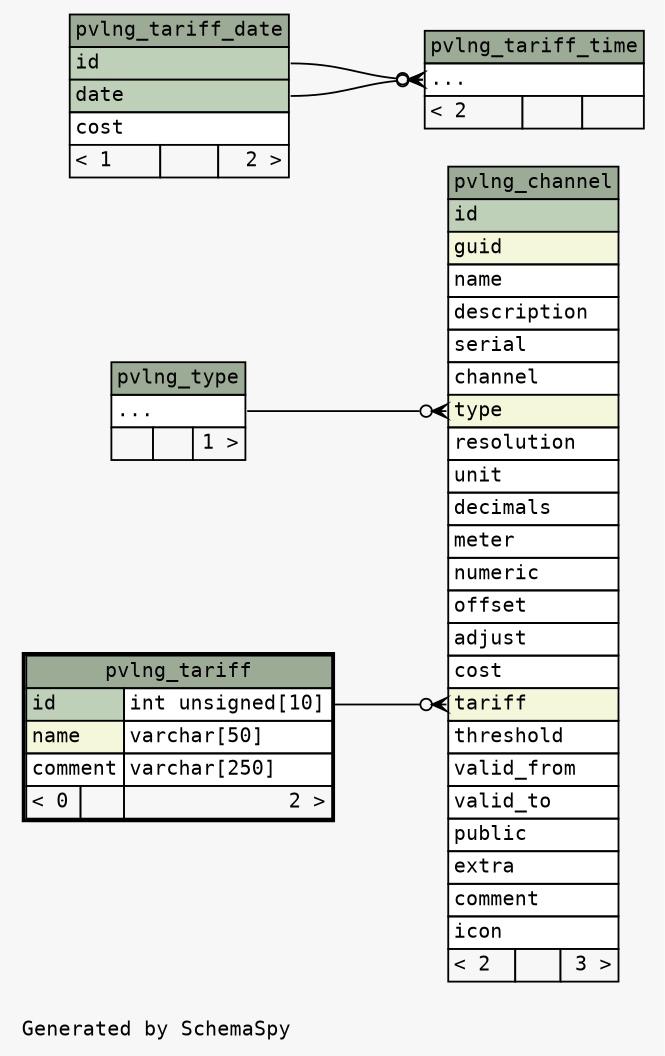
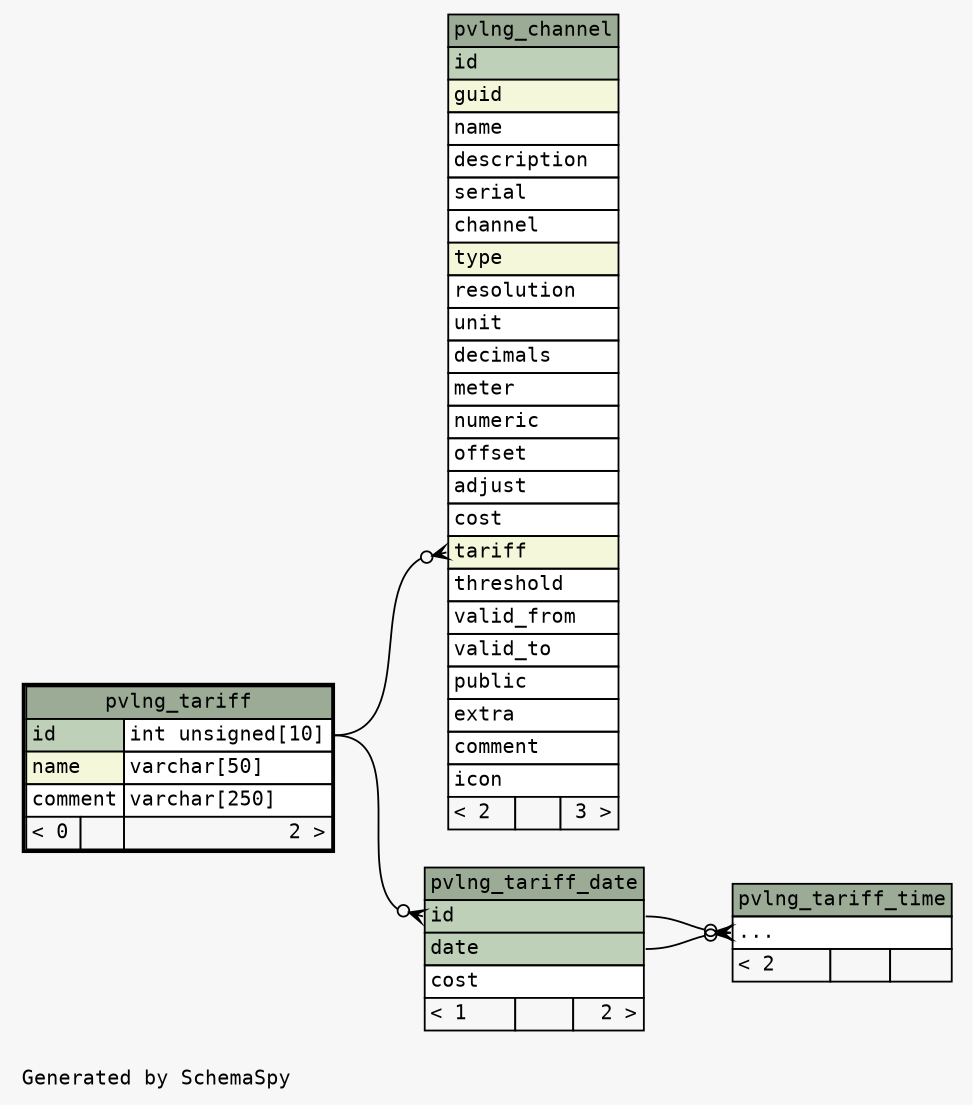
node "pvlng_type": removed
edge "pvlng_tariff" -> "pvlng_tariff_date": added
